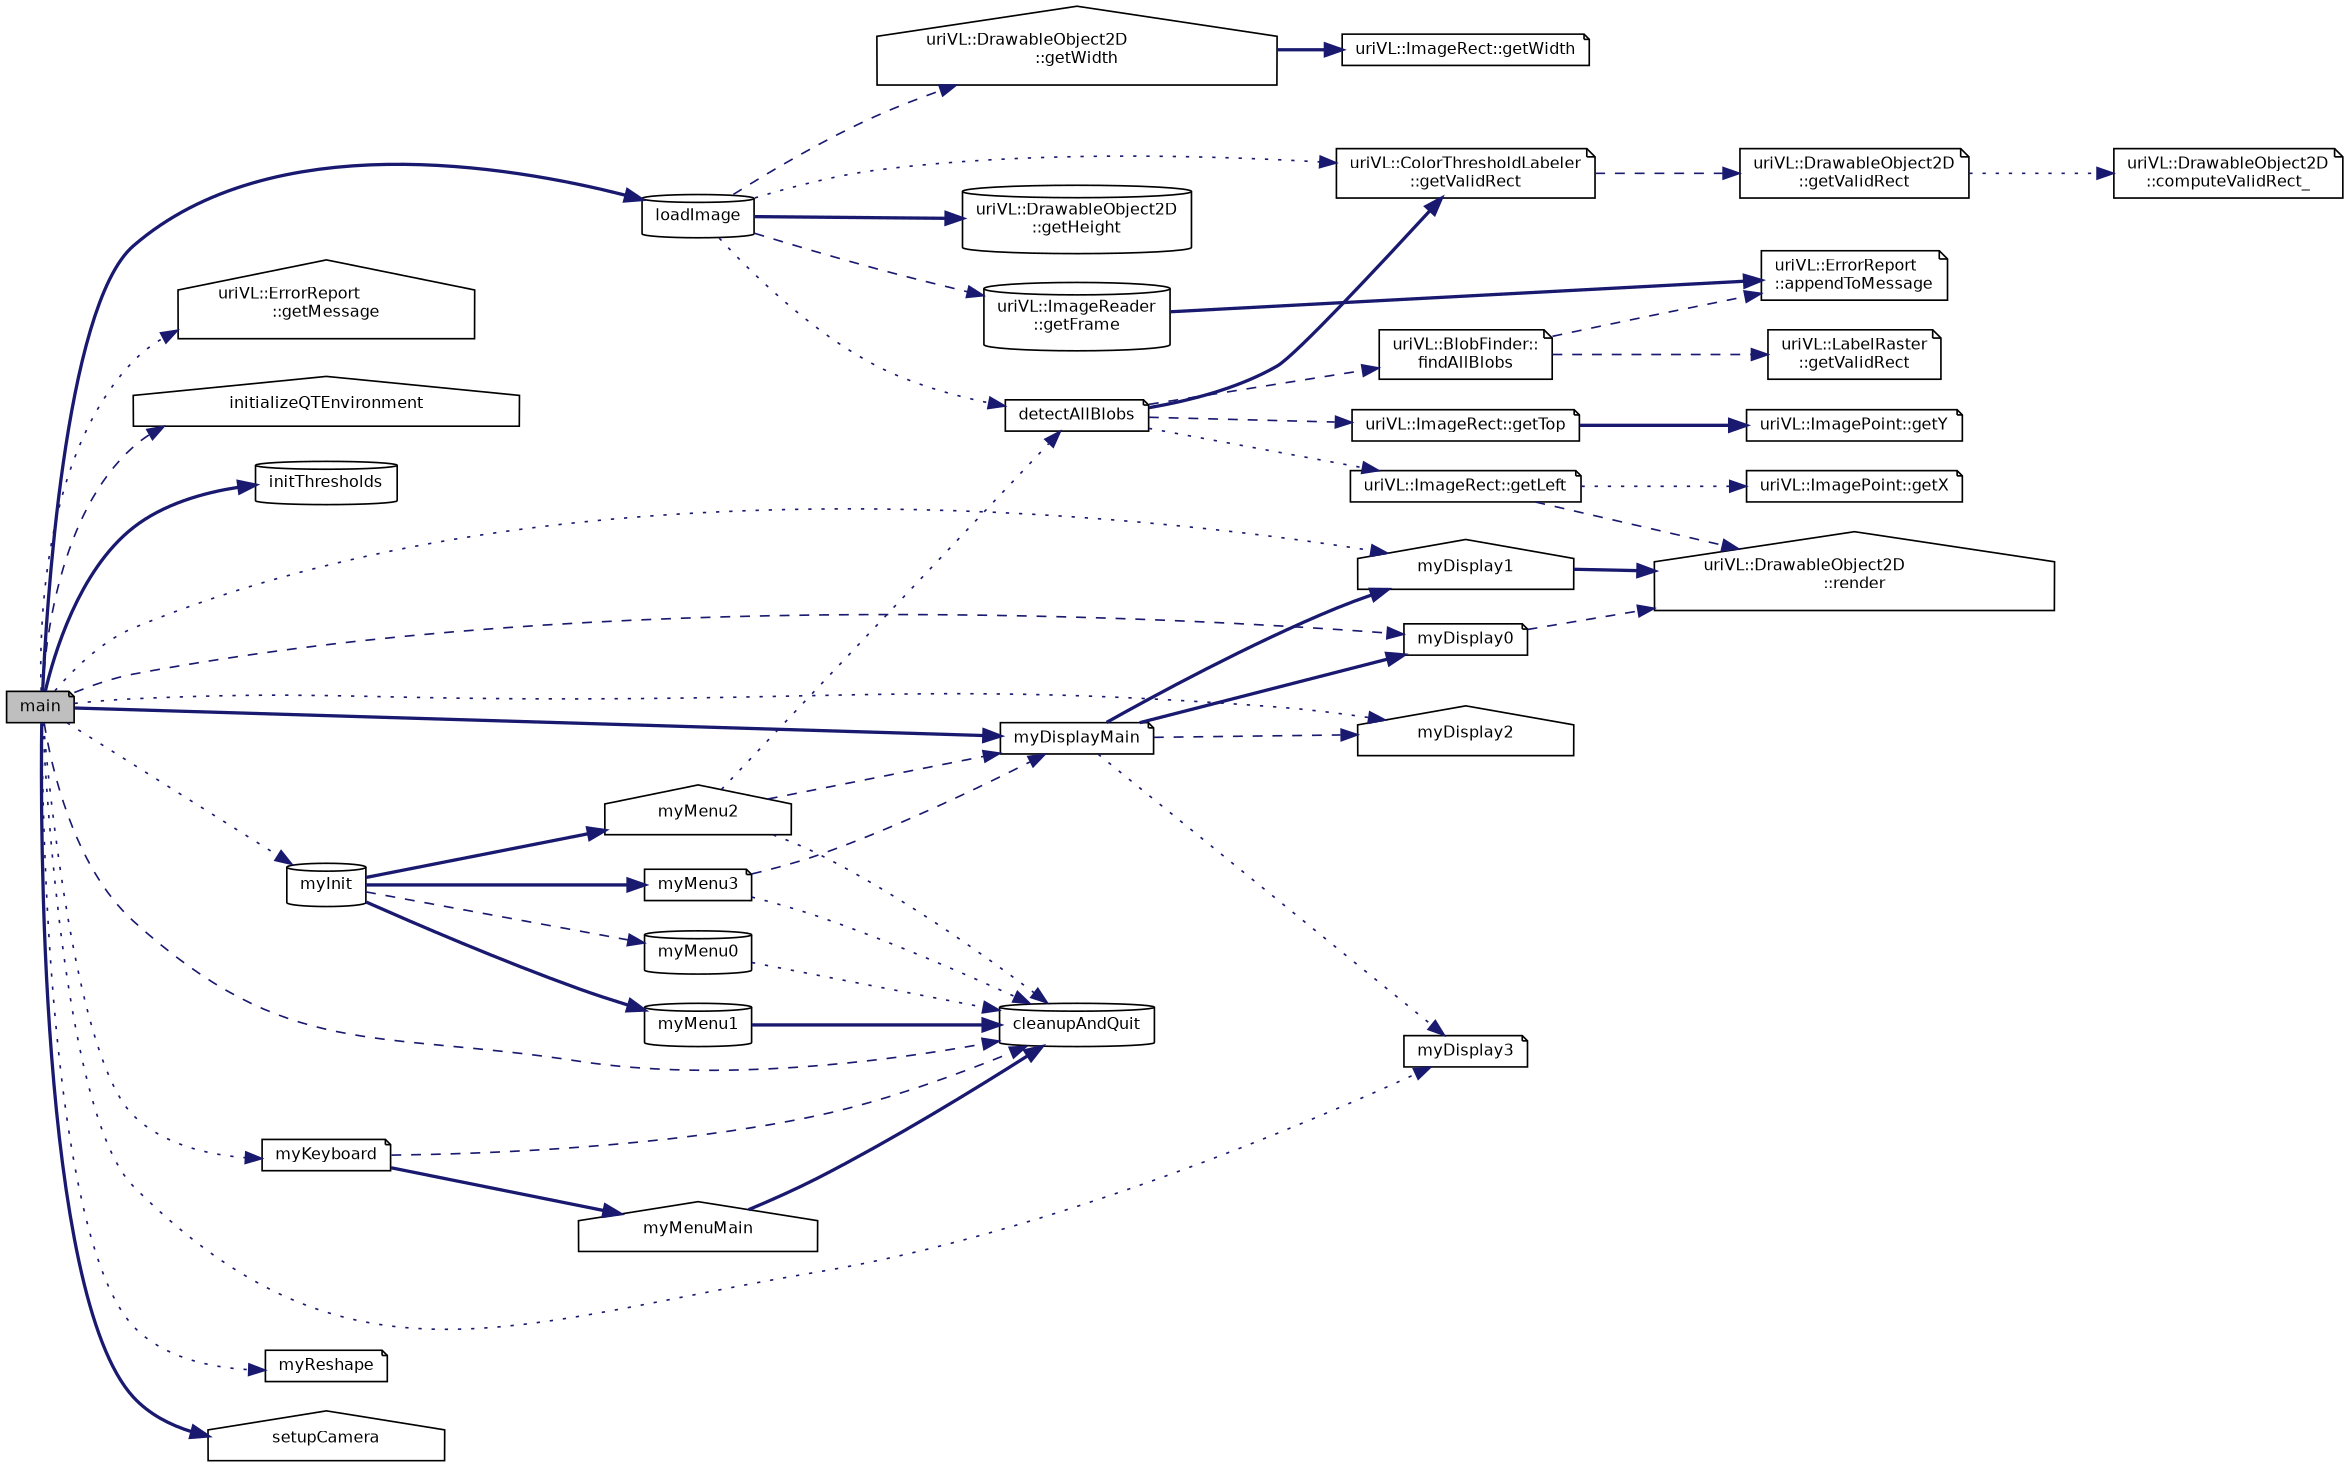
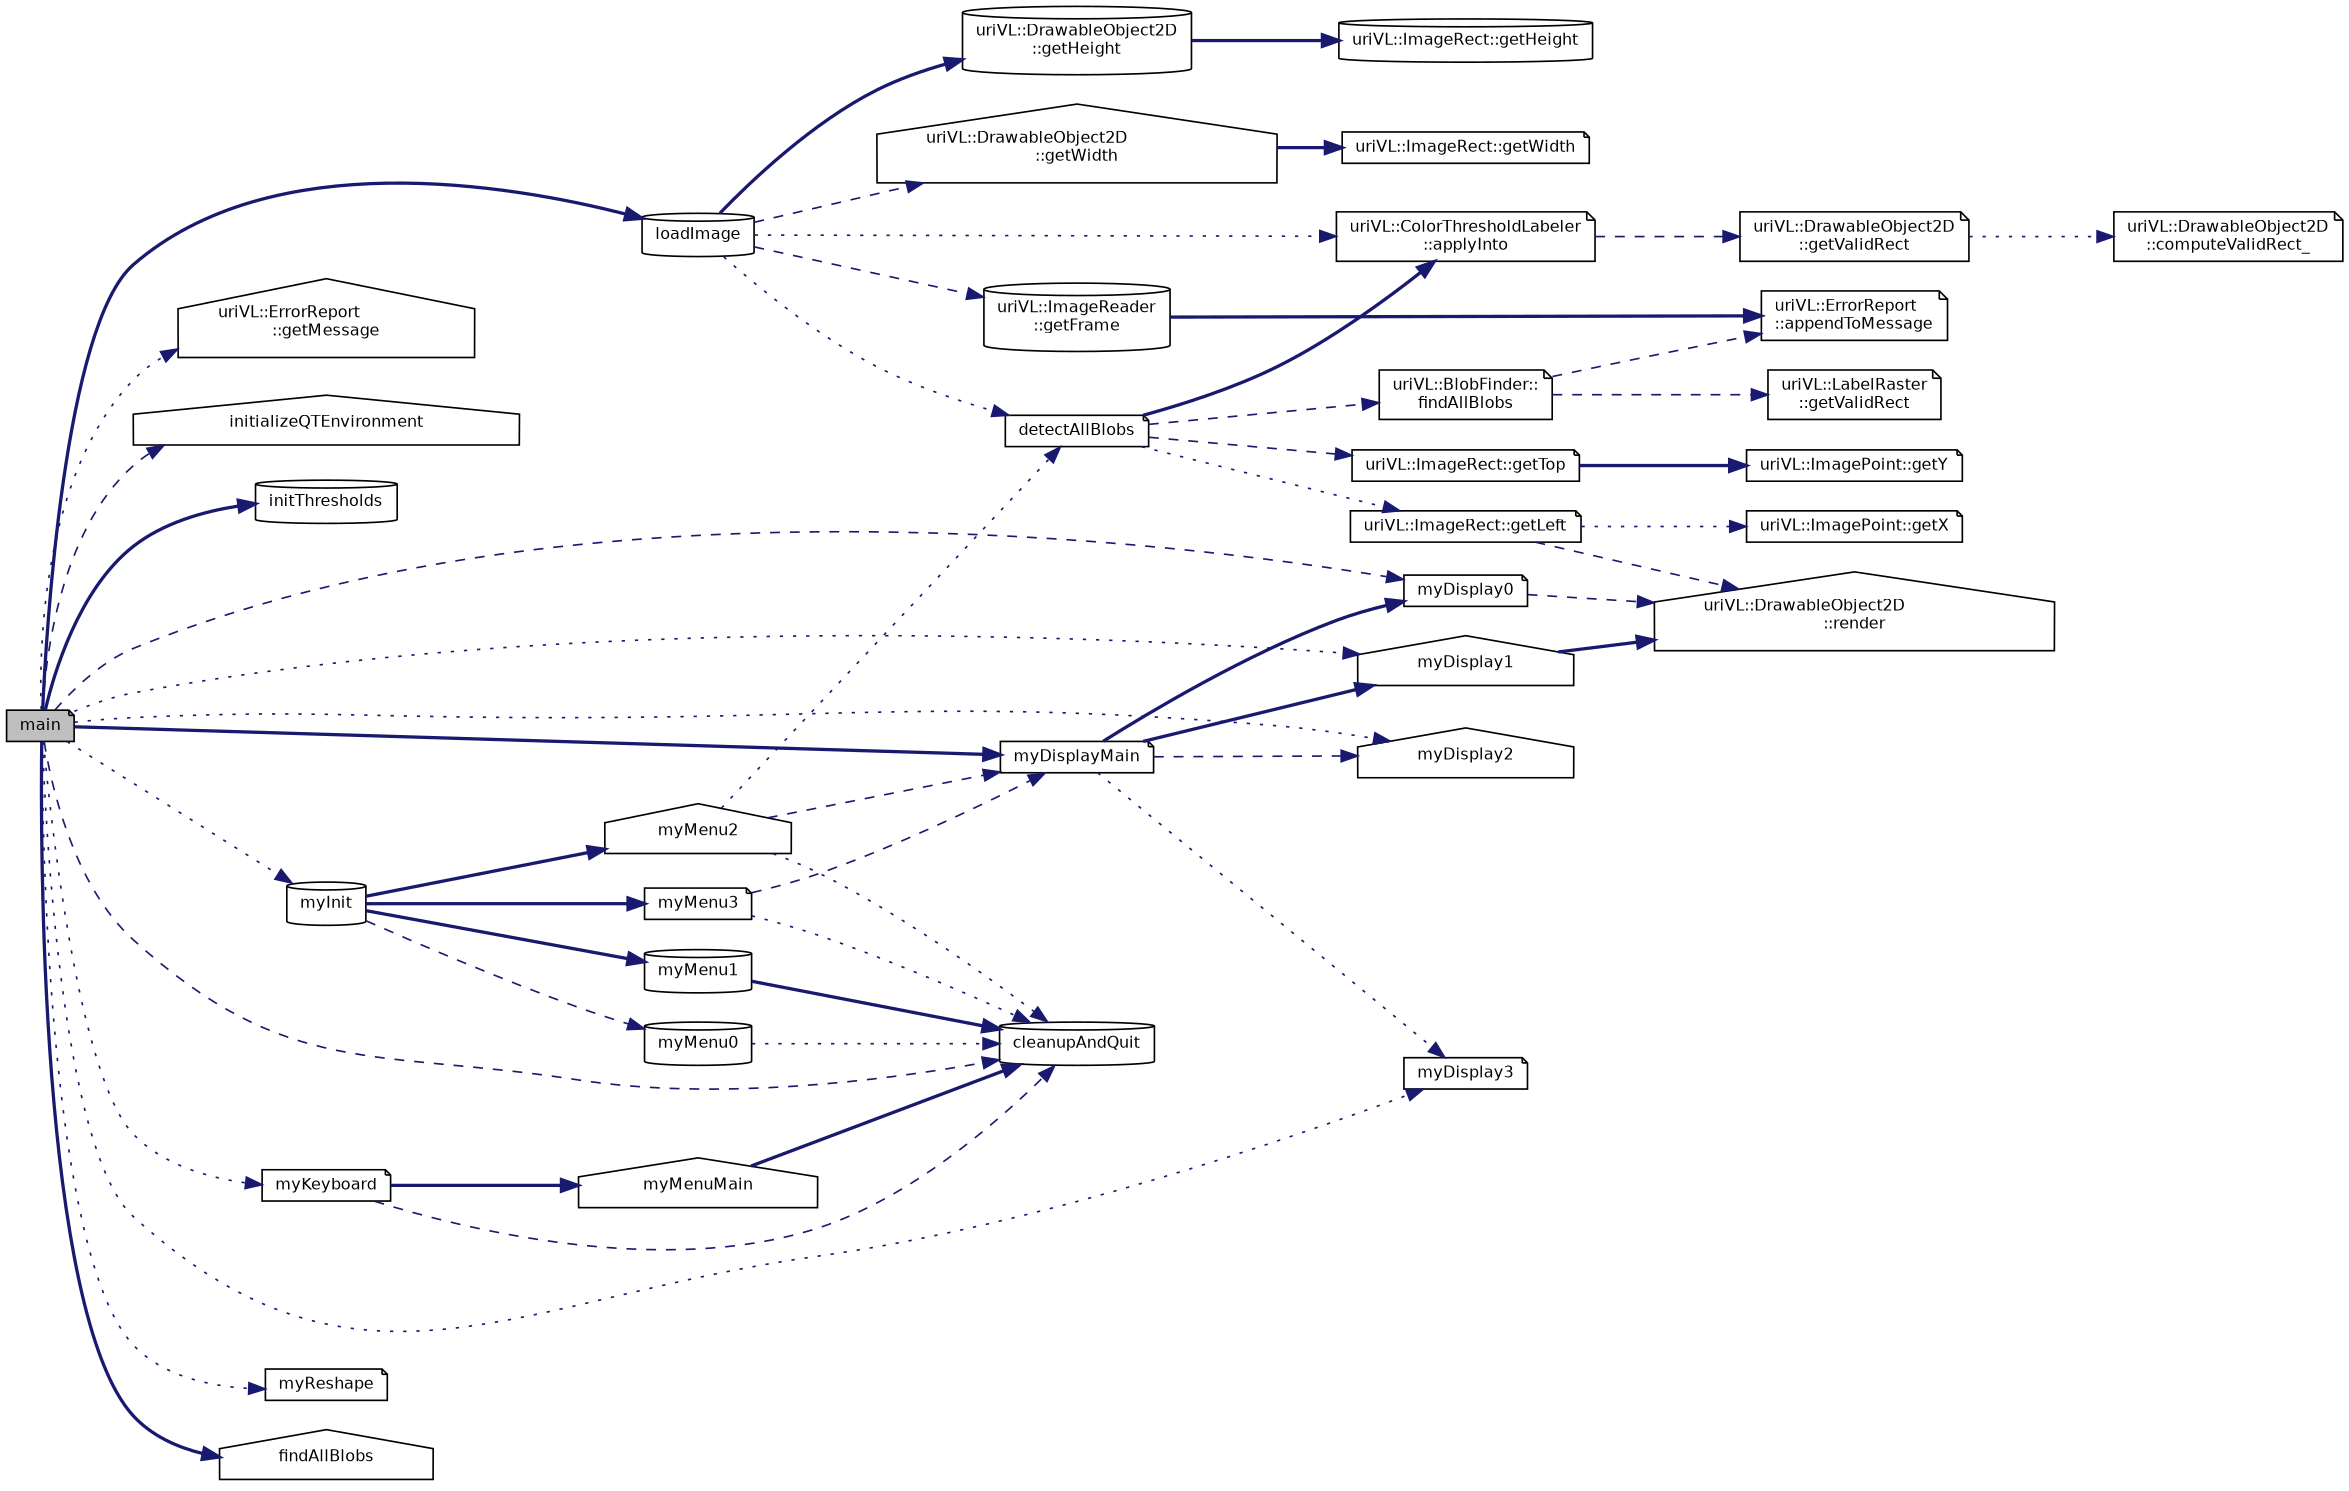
node "uriVL::ImageRect::getHeight": added
node "uriVL::ColorThresholdLabeler ::getValidRect": label "uriVL::ColorThresholdLabeler ::getValidRect" -> "uriVL::ColorThresholdLabeler ::applyInto"
node "setupCamera": label "setupCamera" -> "findAllBlobs"
